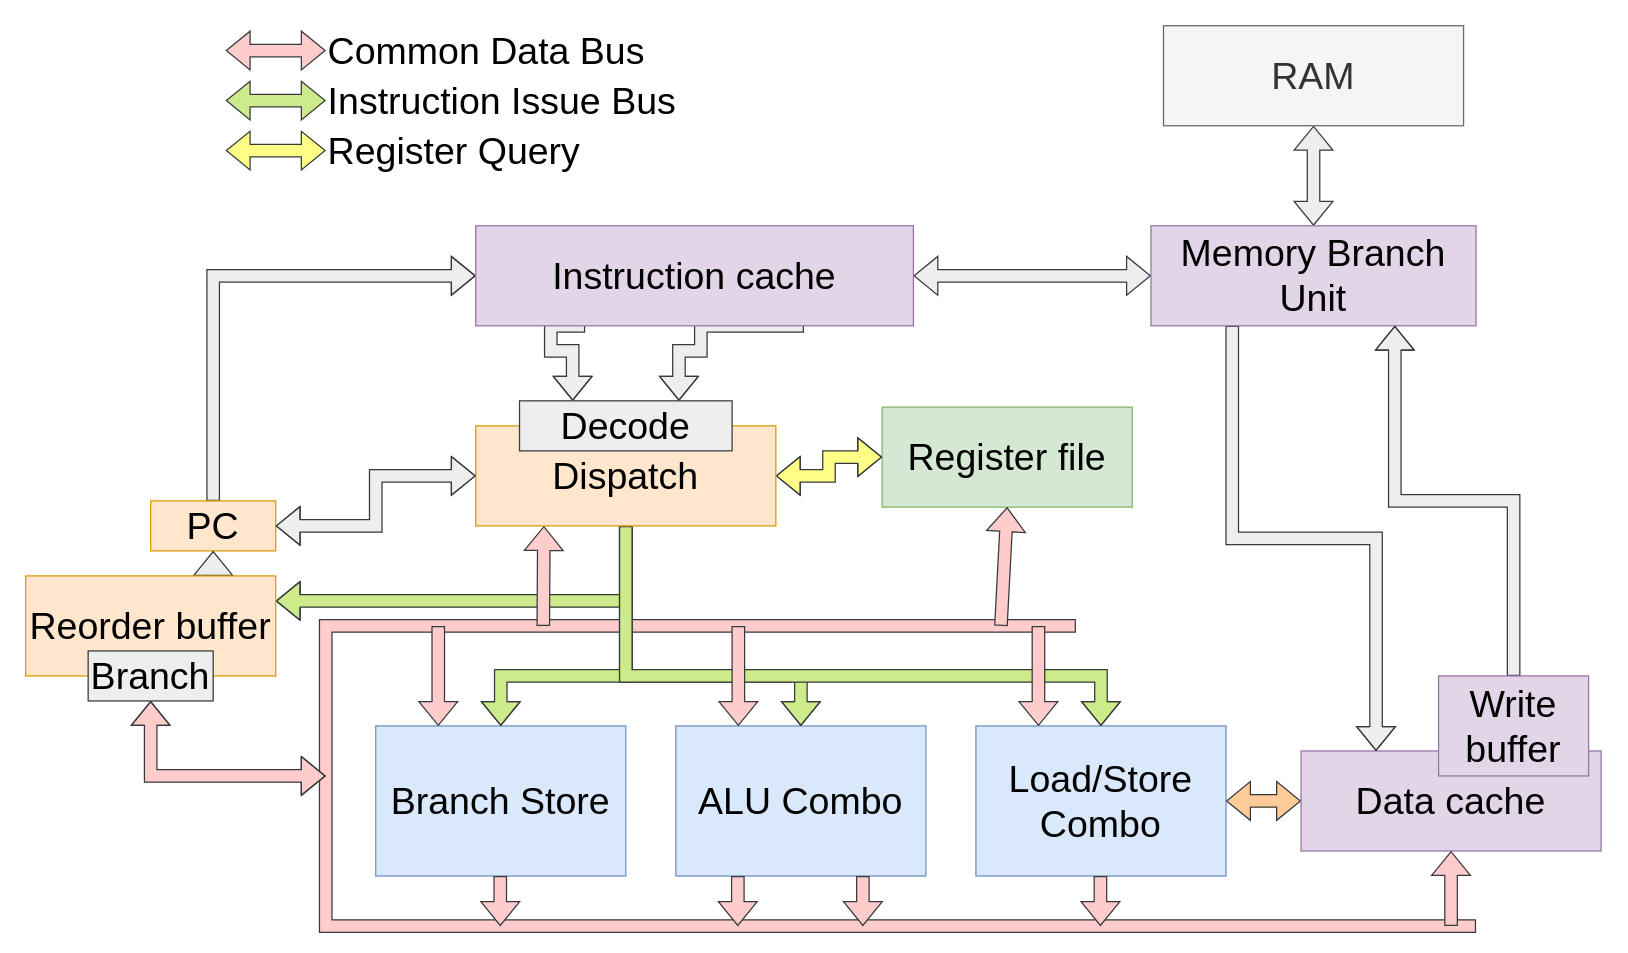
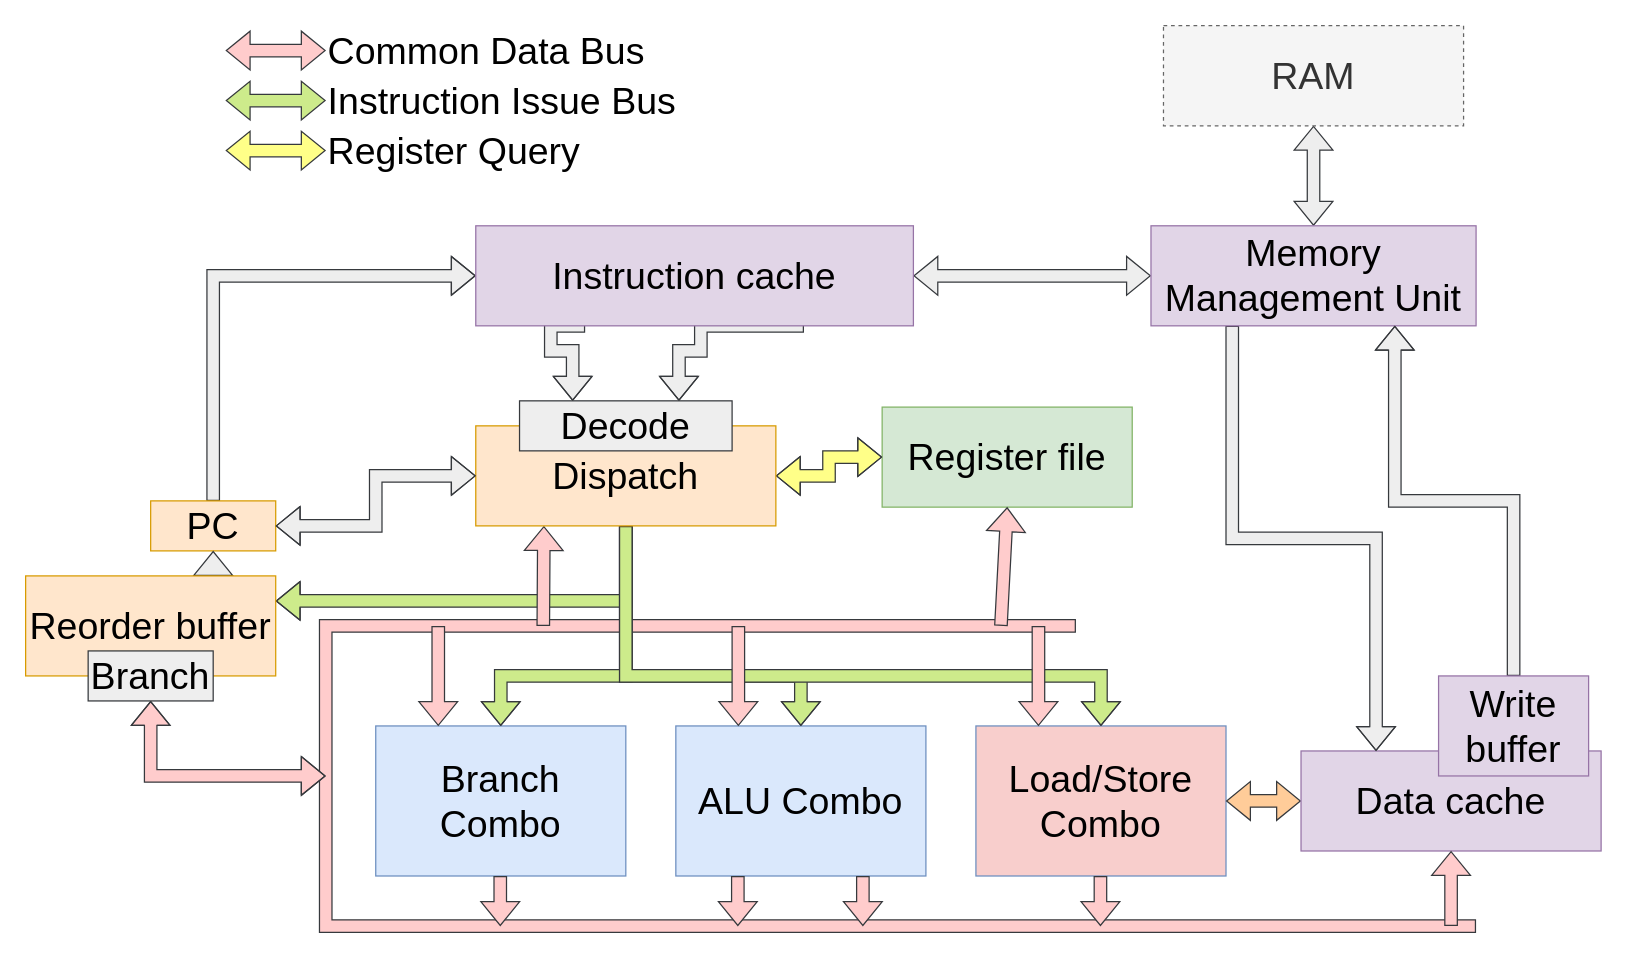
node "RAM": style solid -> dashed
node "Memory Branch Unit": label "Memory Branch Unit" -> "Memory Management Unit"
node "Branch Store": label "Branch Store" -> "Branch Combo"
node "Load/Store Combo": fillcolor #dae8fc -> #f8cecc
